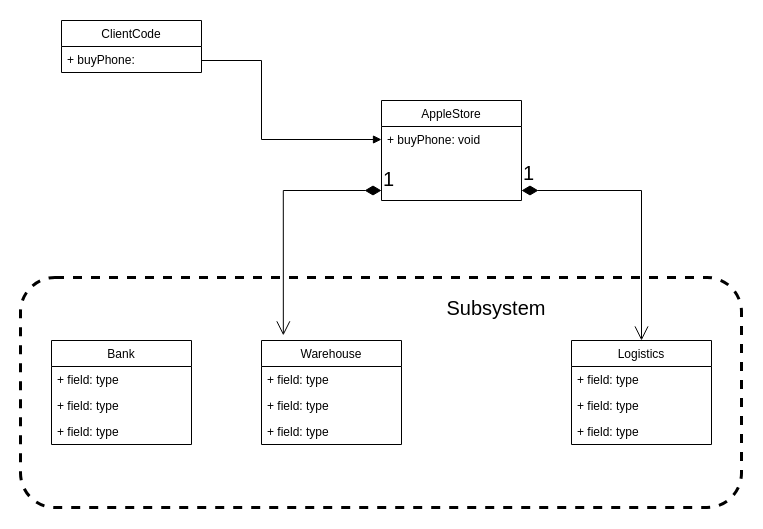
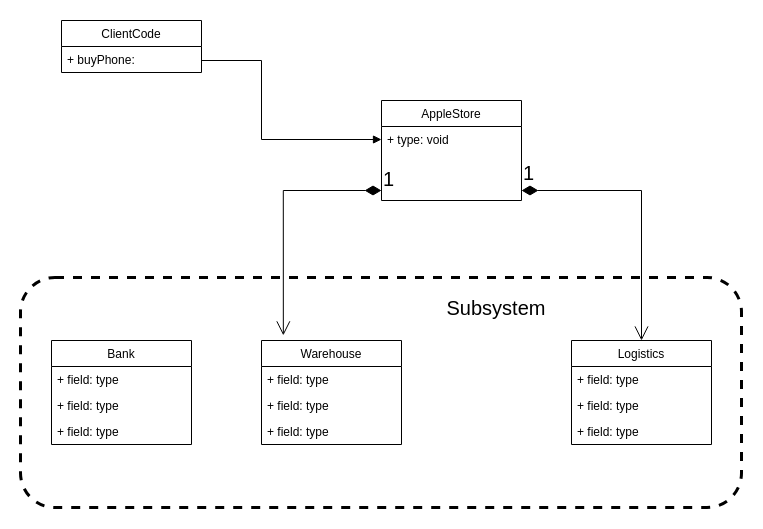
node "+ buyPhone: void": label "+ buyPhone: void" -> "+ type: void"
